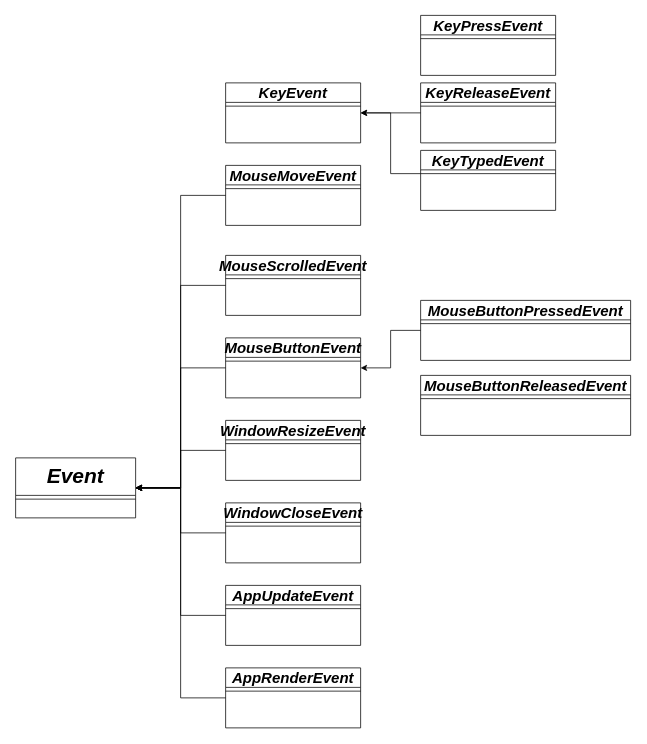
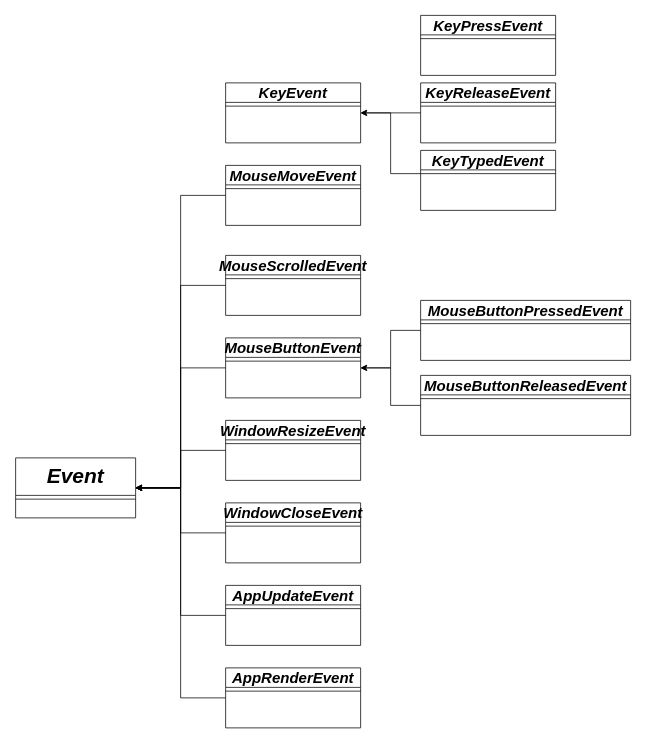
edge "MouseButtonReleasedEvent" -> "MouseButtonEvent": added
